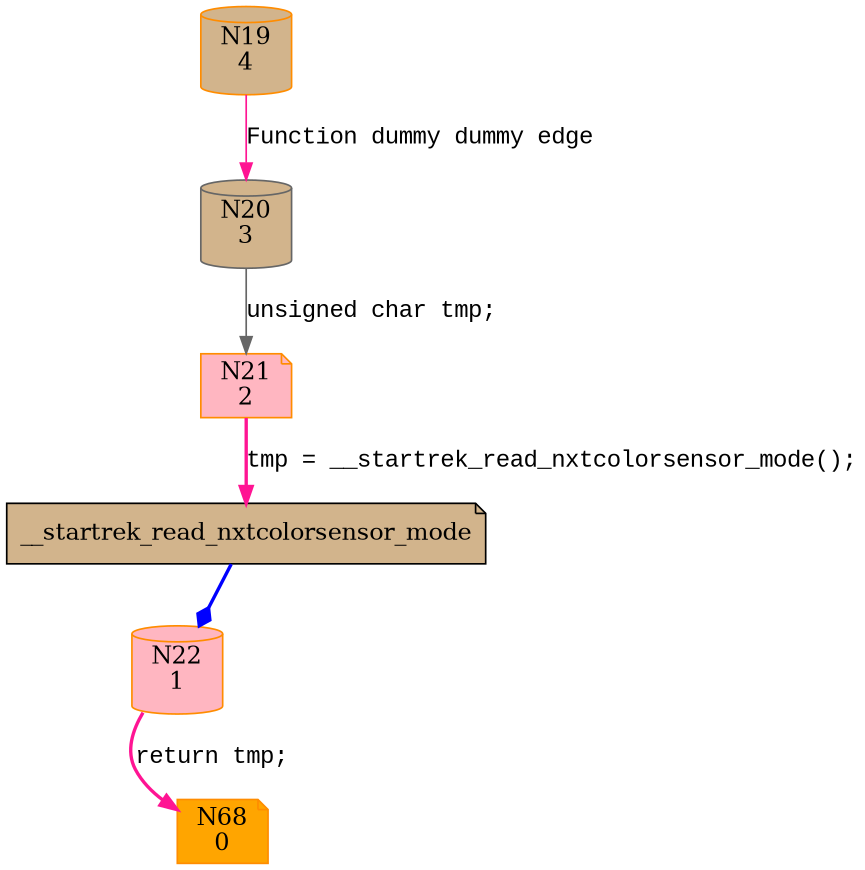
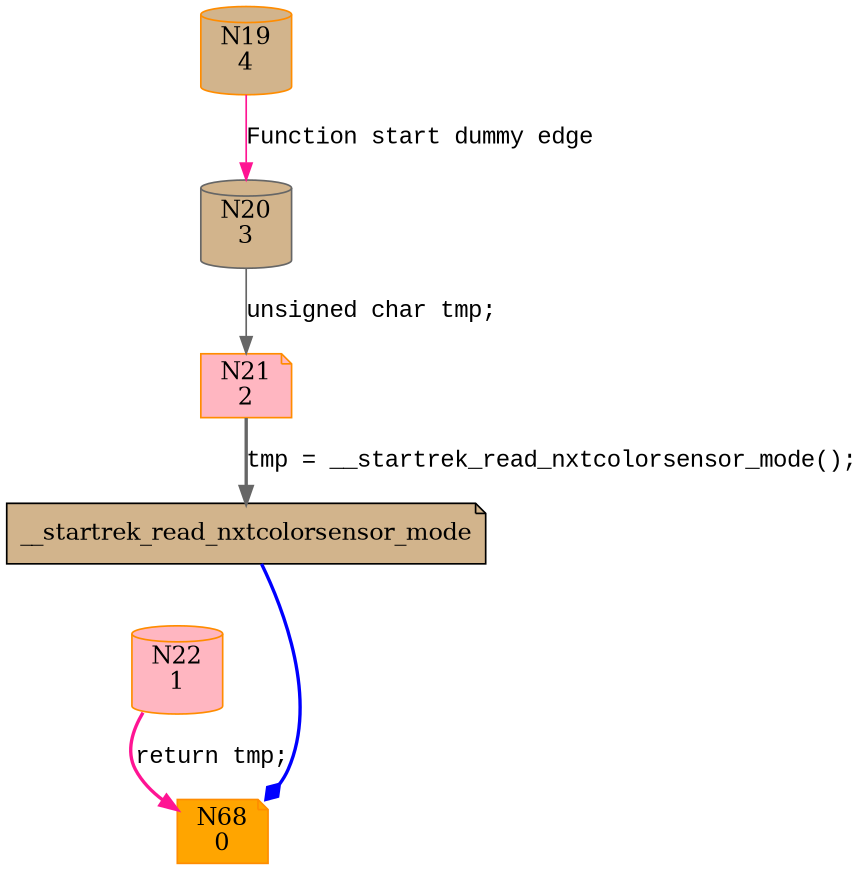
edge "N19 4" -> "N20 3": label "Function dummy dummy edge" -> "Function start dummy edge"
edge "N21 2" -> "__startrek_read_nxtcolorsensor_mode": color deeppink -> gray40
edge "__startrek_read_nxtcolorsensor_mode" -> "N22 1": now "__startrek_read_nxtcolorsensor_mode" -> "N68 0"
